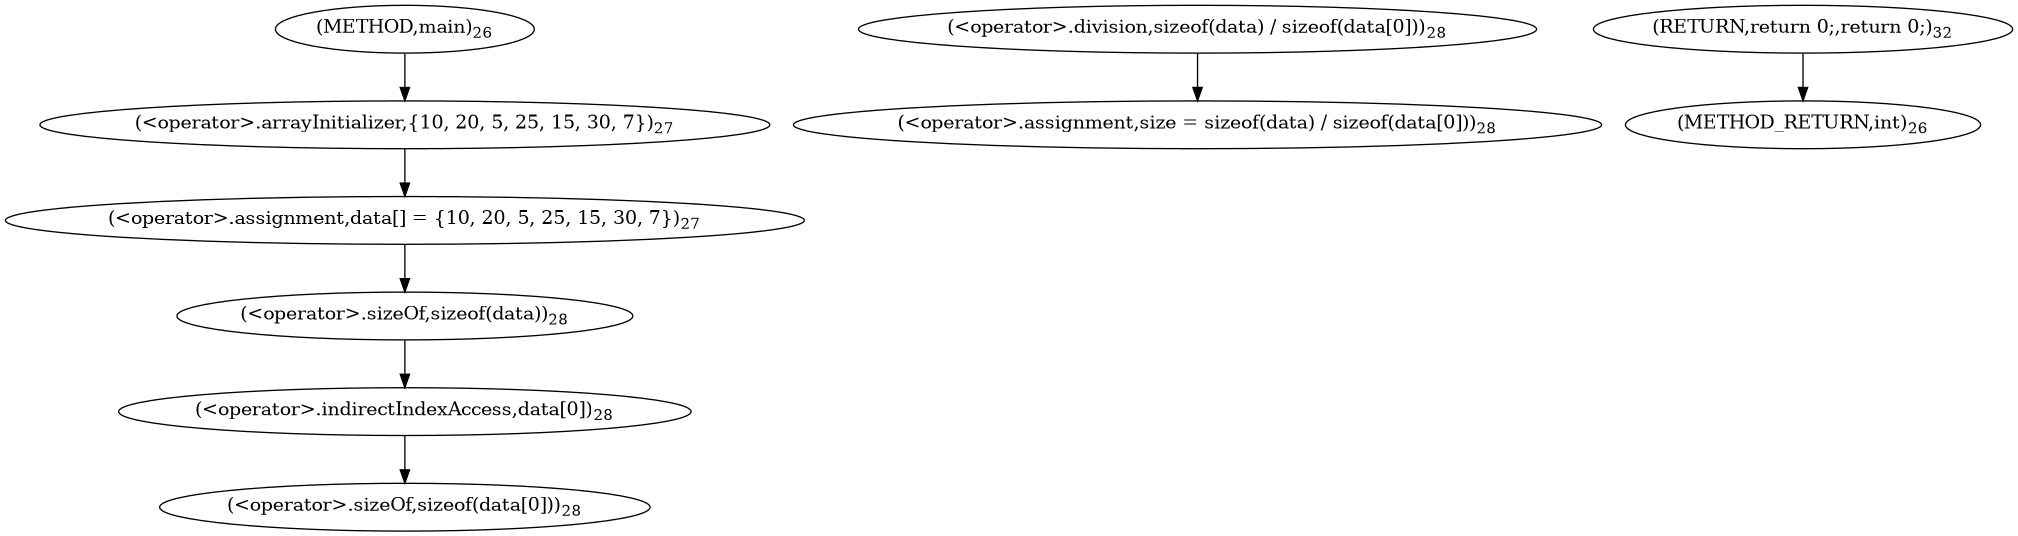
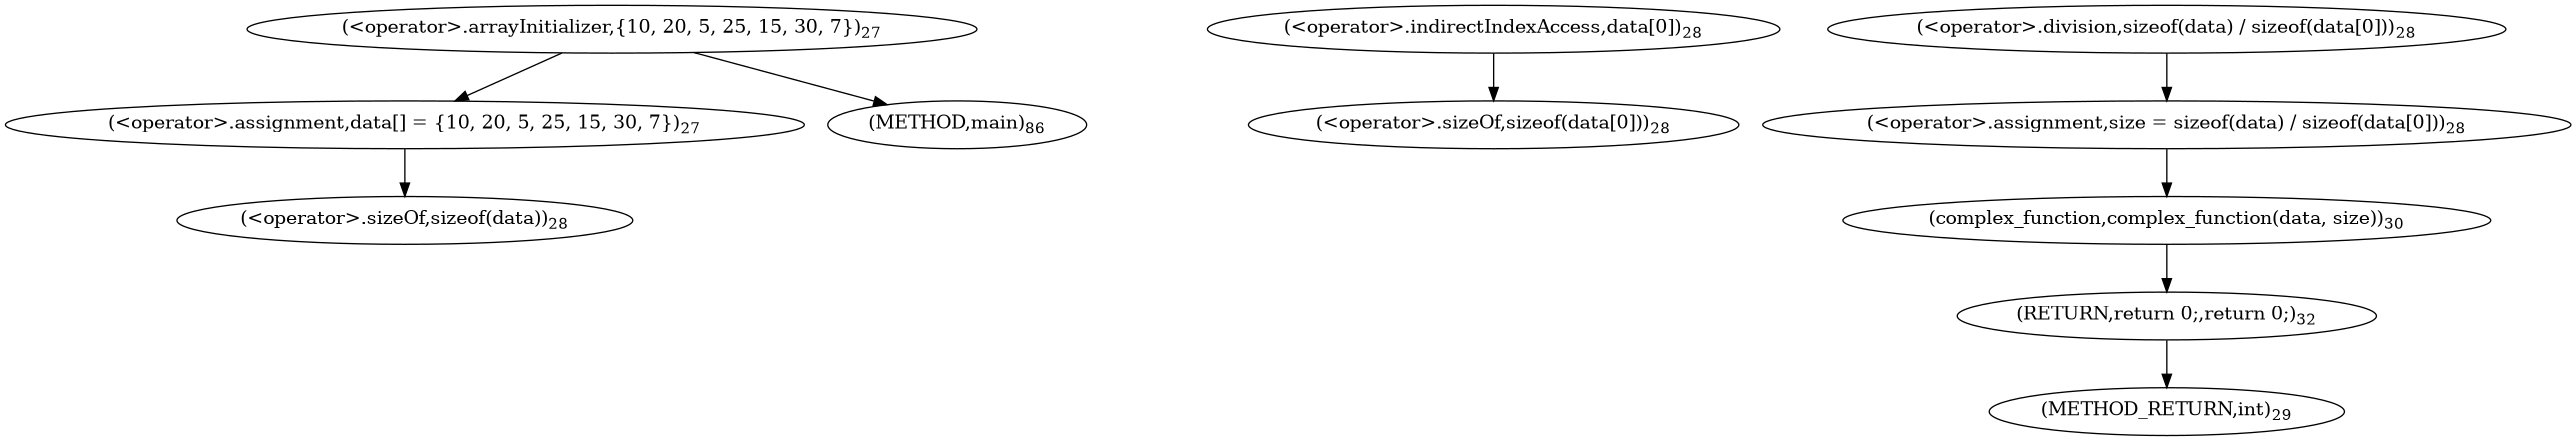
node "(METHOD,main)": text "26" -> "86"
edge "(METHOD,main)" -> "(<operator>.arrayInitializer,{10, 20, 5, 25, 15, 30, 7})": reversed
node "(METHOD_RETURN,int)": text "26" -> "29"
node "(complex_function,complex_function(data, size))": added
edge "(<operator>.sizeOf,sizeof(data))" -> "(<operator>.indirectIndexAccess,data[0])": removed
